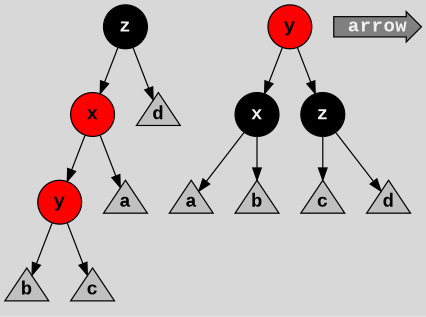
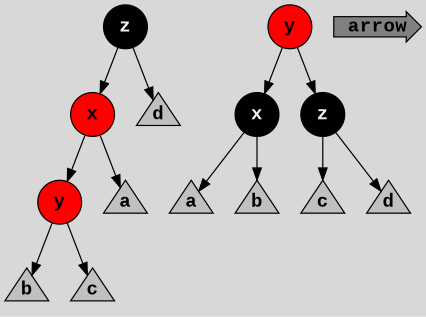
node "arrow": fontcolor #f0f0f0 -> black
